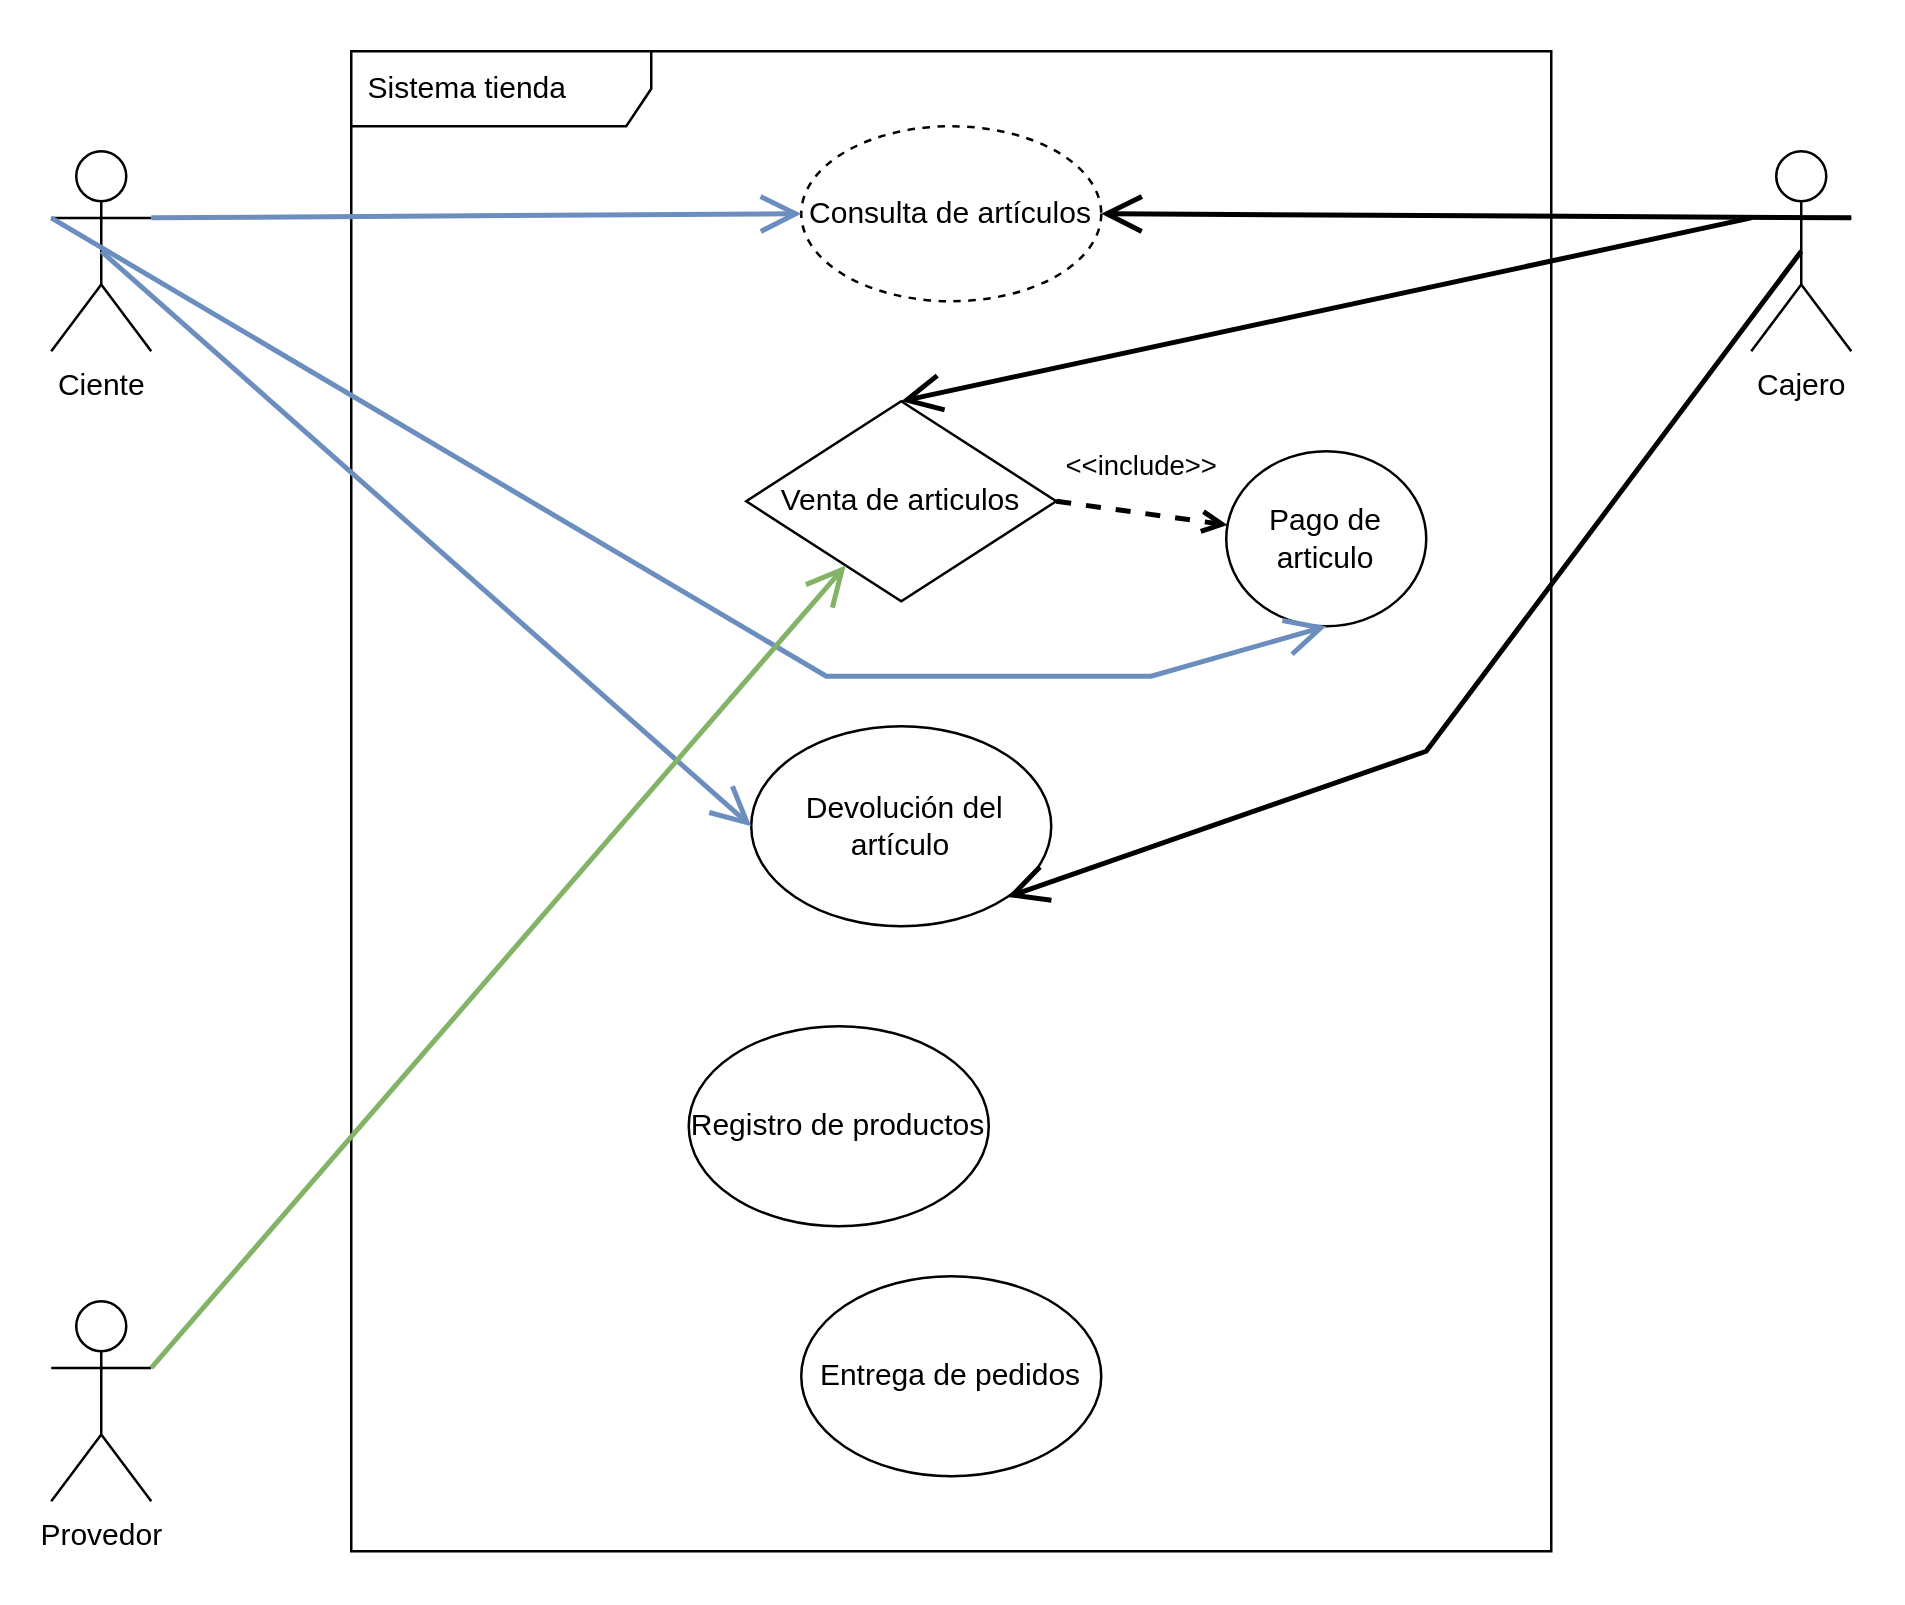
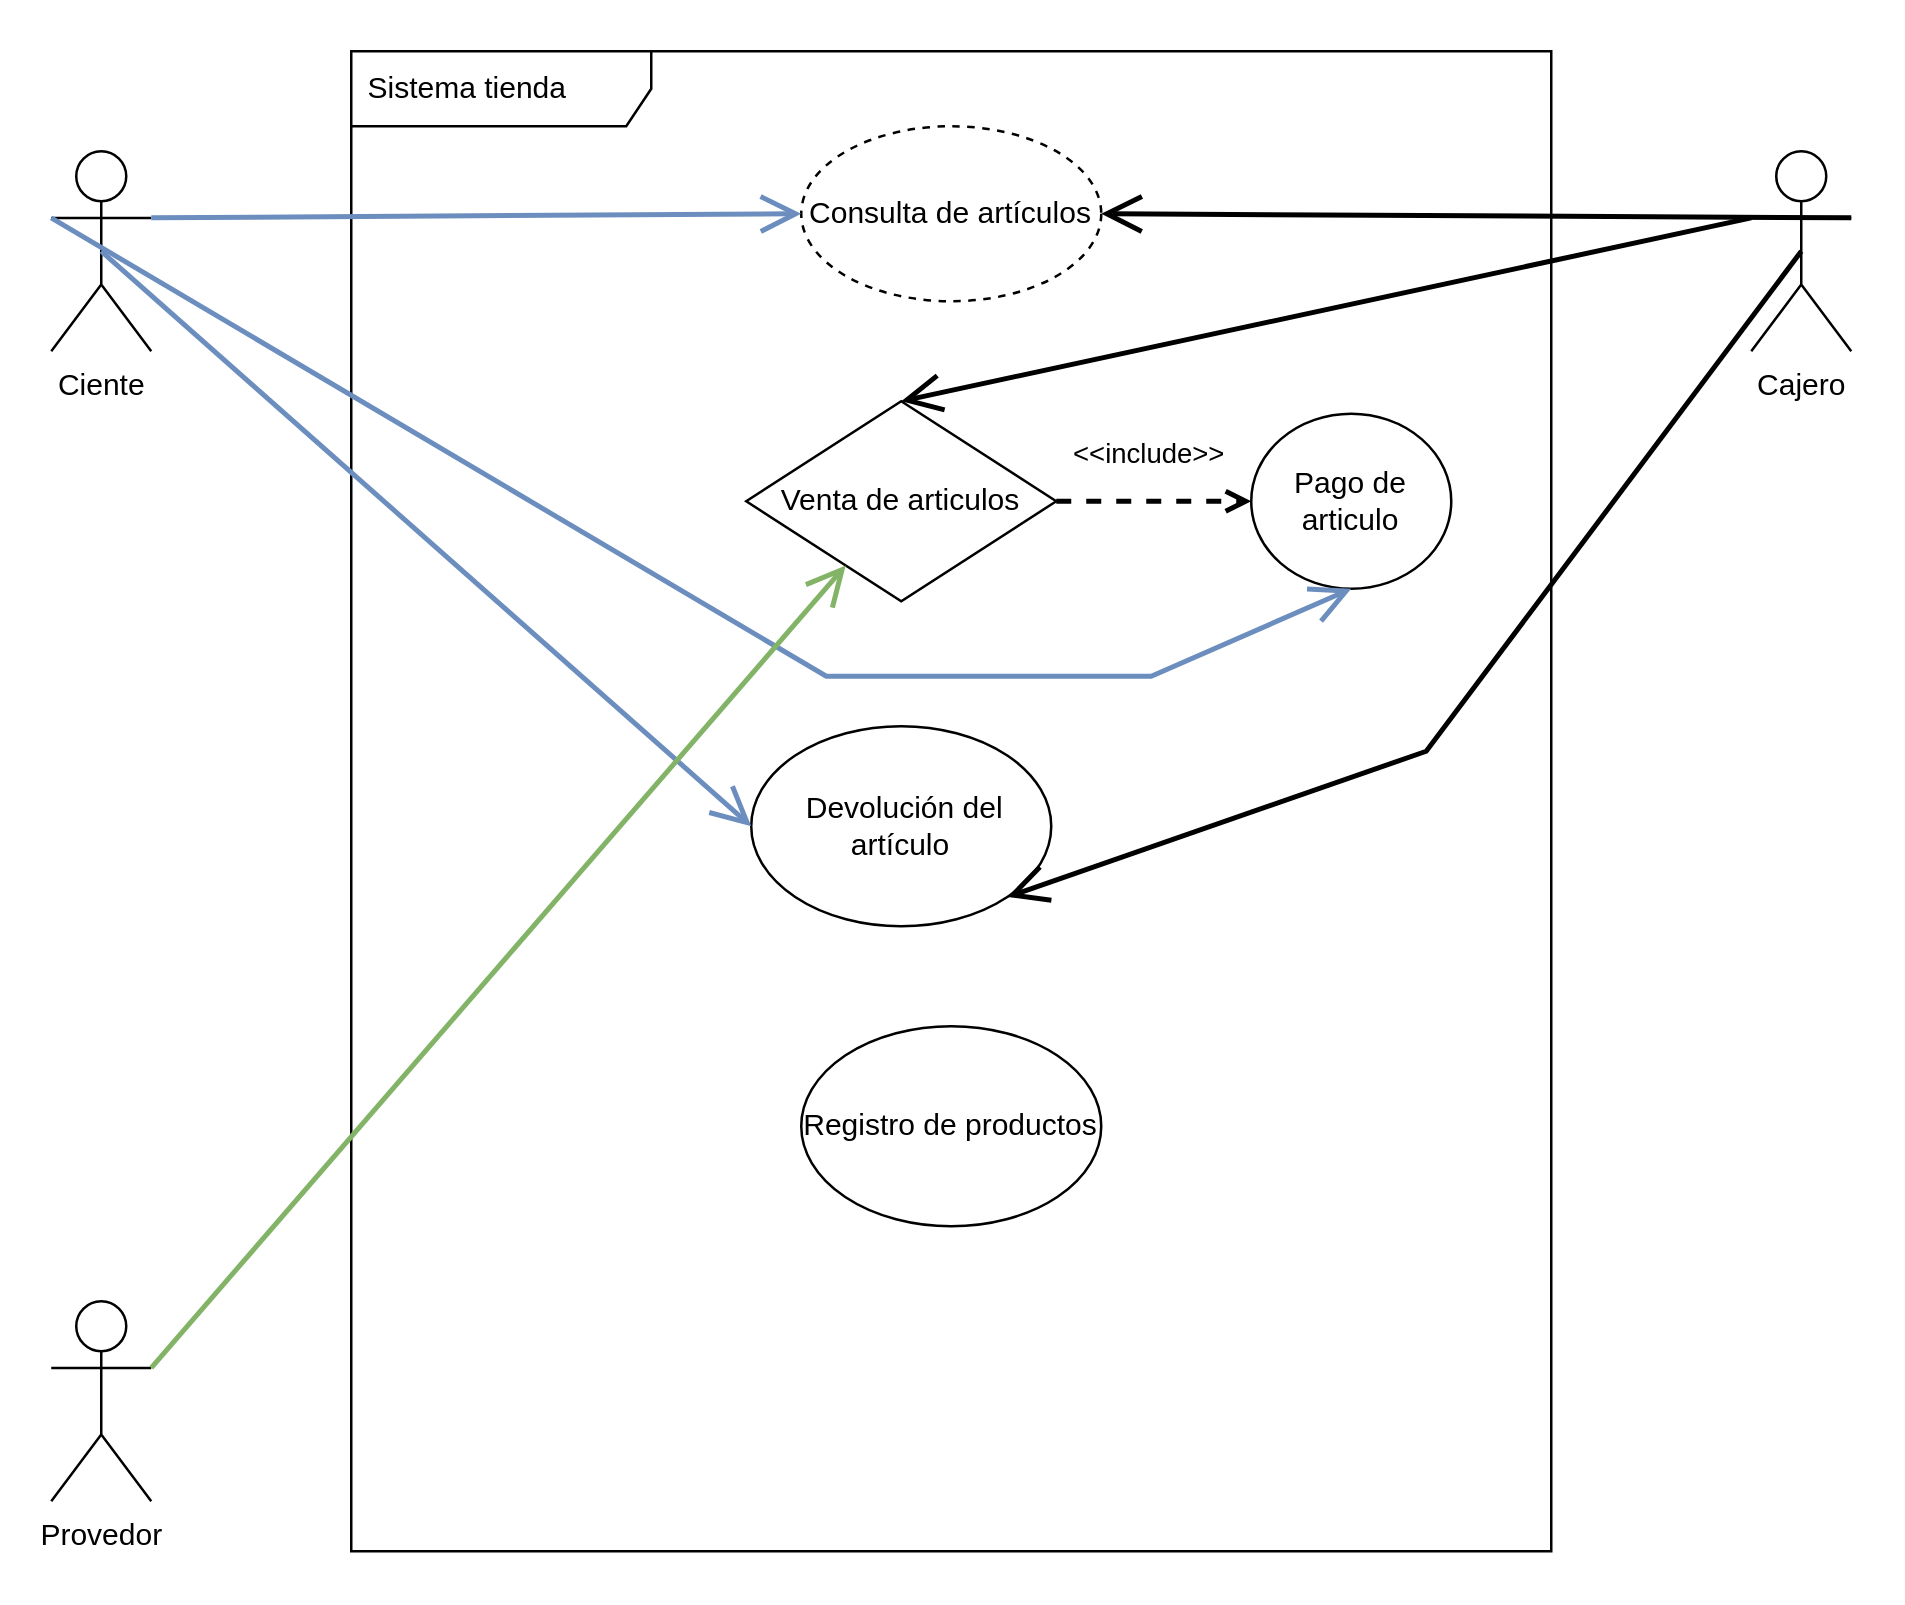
node "Pago de articulo": moved (1326, 539) -> (1351, 501)
node "Registro de productos": moved (839, 1126) -> (951, 1126)
node "Entrega de pedidos": removed
